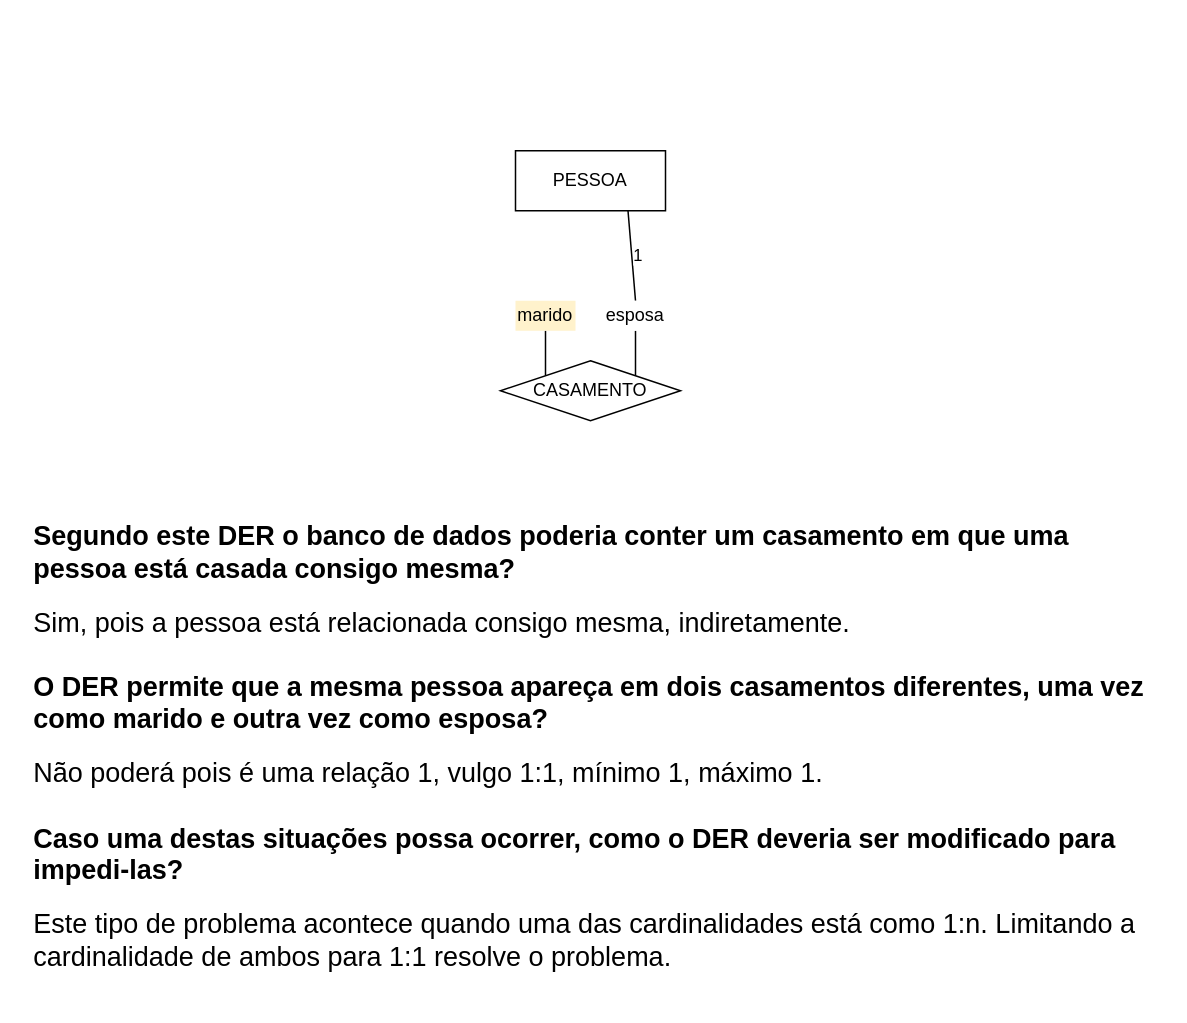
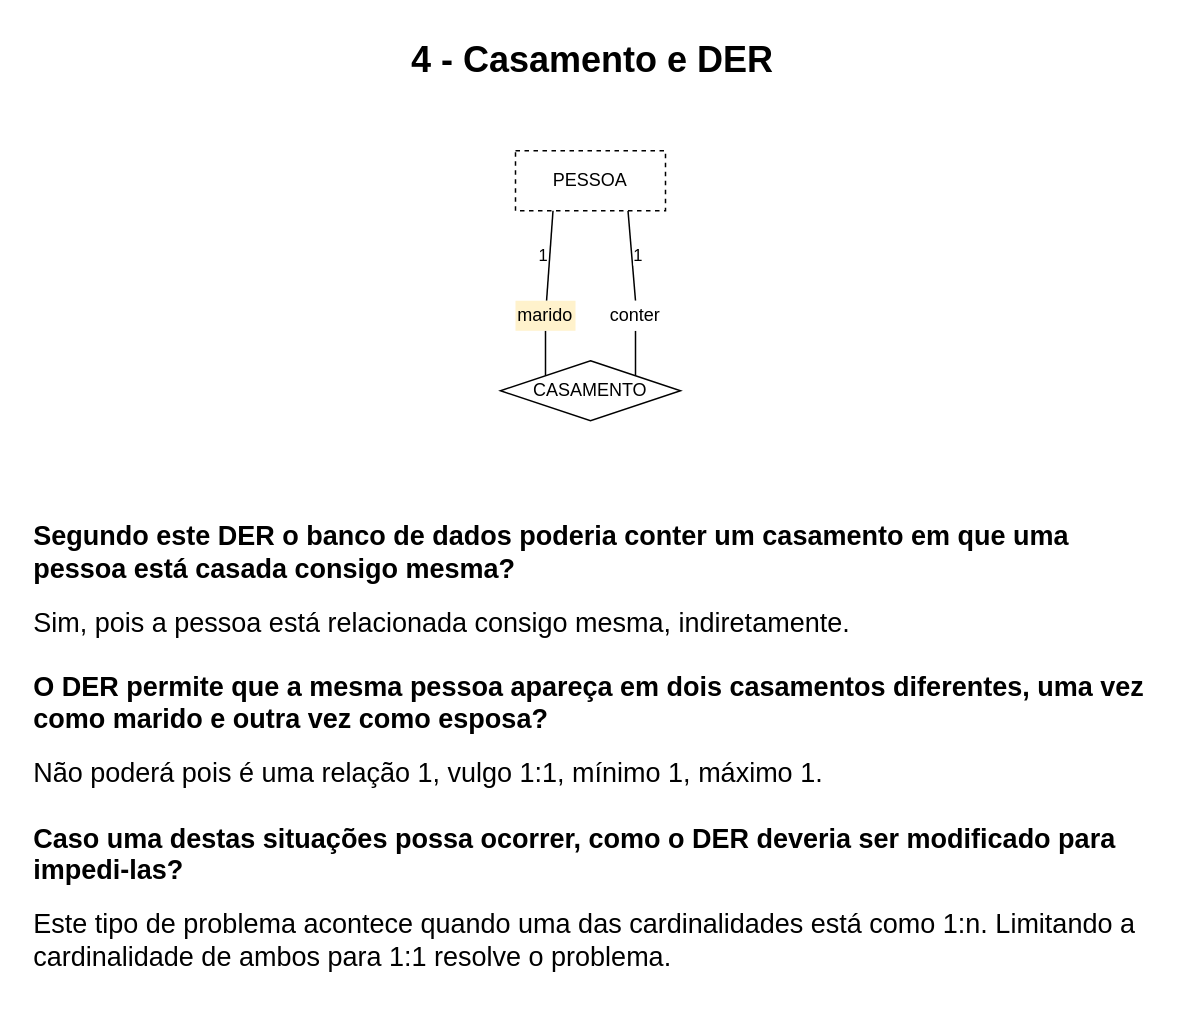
node "4 - Casamento e DER": added
node "PESSOA": style solid -> dashed
edge "PESSOA" -- "marido": added, label "1"
node "esposa": label "esposa" -> "conter"
